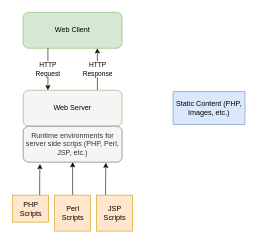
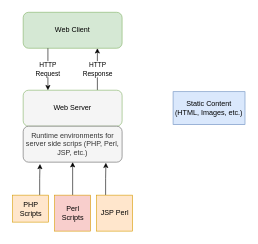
node "Static Content (PHP, Images, etc.)": label "Static Content (PHP, Images, etc.)" -> "Static Content (HTML, Images, etc.)"
node "Perl Scripts": fillcolor #ffe6cc -> #f8cecc
node "JSP Scripts": label "JSP Scripts" -> "JSP Perl"
